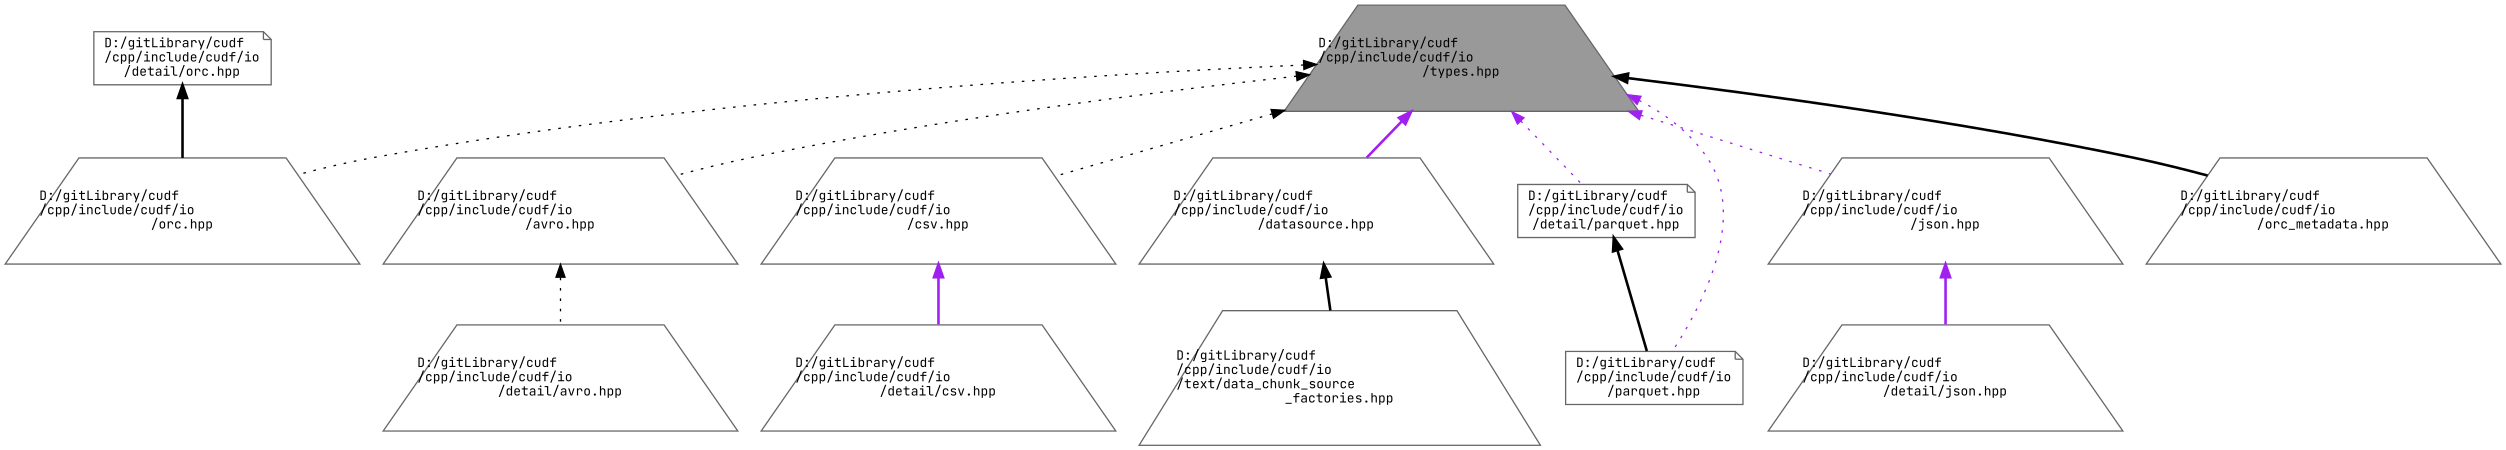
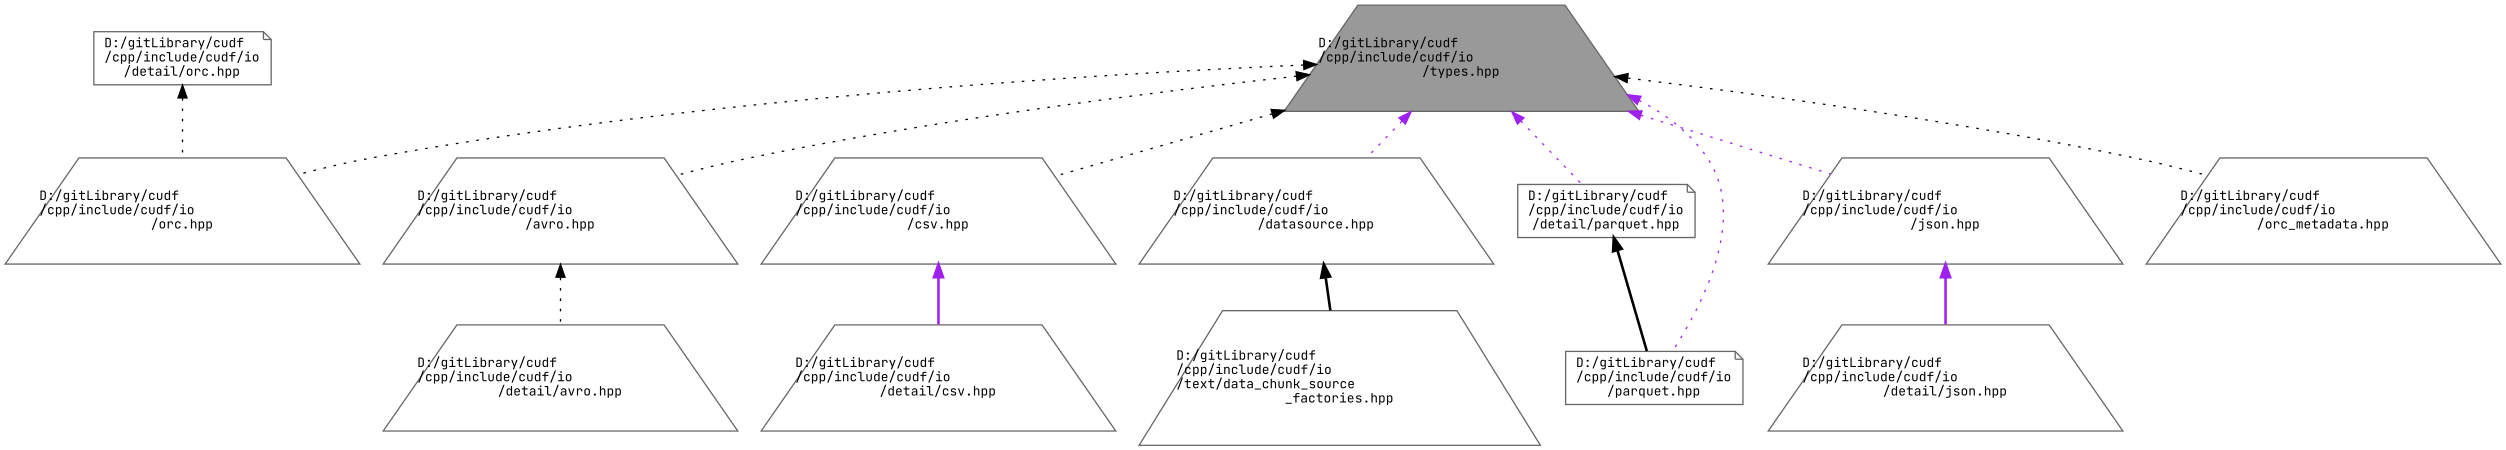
edge "D:/gitLibrary/cudf /cpp/include/cudf/io /orc_metadata.hpp" -> "D:/gitLibrary/cudf /cpp/include/cudf/io /types.hpp": style bold -> dotted
edge "D:/gitLibrary/cudf /cpp/include/cudf/io /orc.hpp" -> "D:/gitLibrary/cudf /cpp/include/cudf/io /detail/orc.hpp": style bold -> dotted
edge "D:/gitLibrary/cudf /cpp/include/cudf/io /datasource.hpp" -> "D:/gitLibrary/cudf /cpp/include/cudf/io /types.hpp": style bold -> dotted
